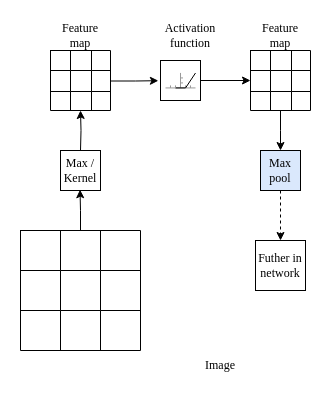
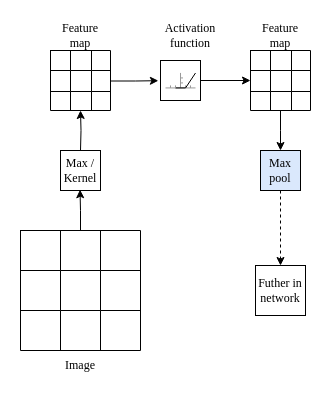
node "Futher in network": moved (281, 266) -> (281, 291)
node "Image": moved (221, 366) -> (81, 366)
